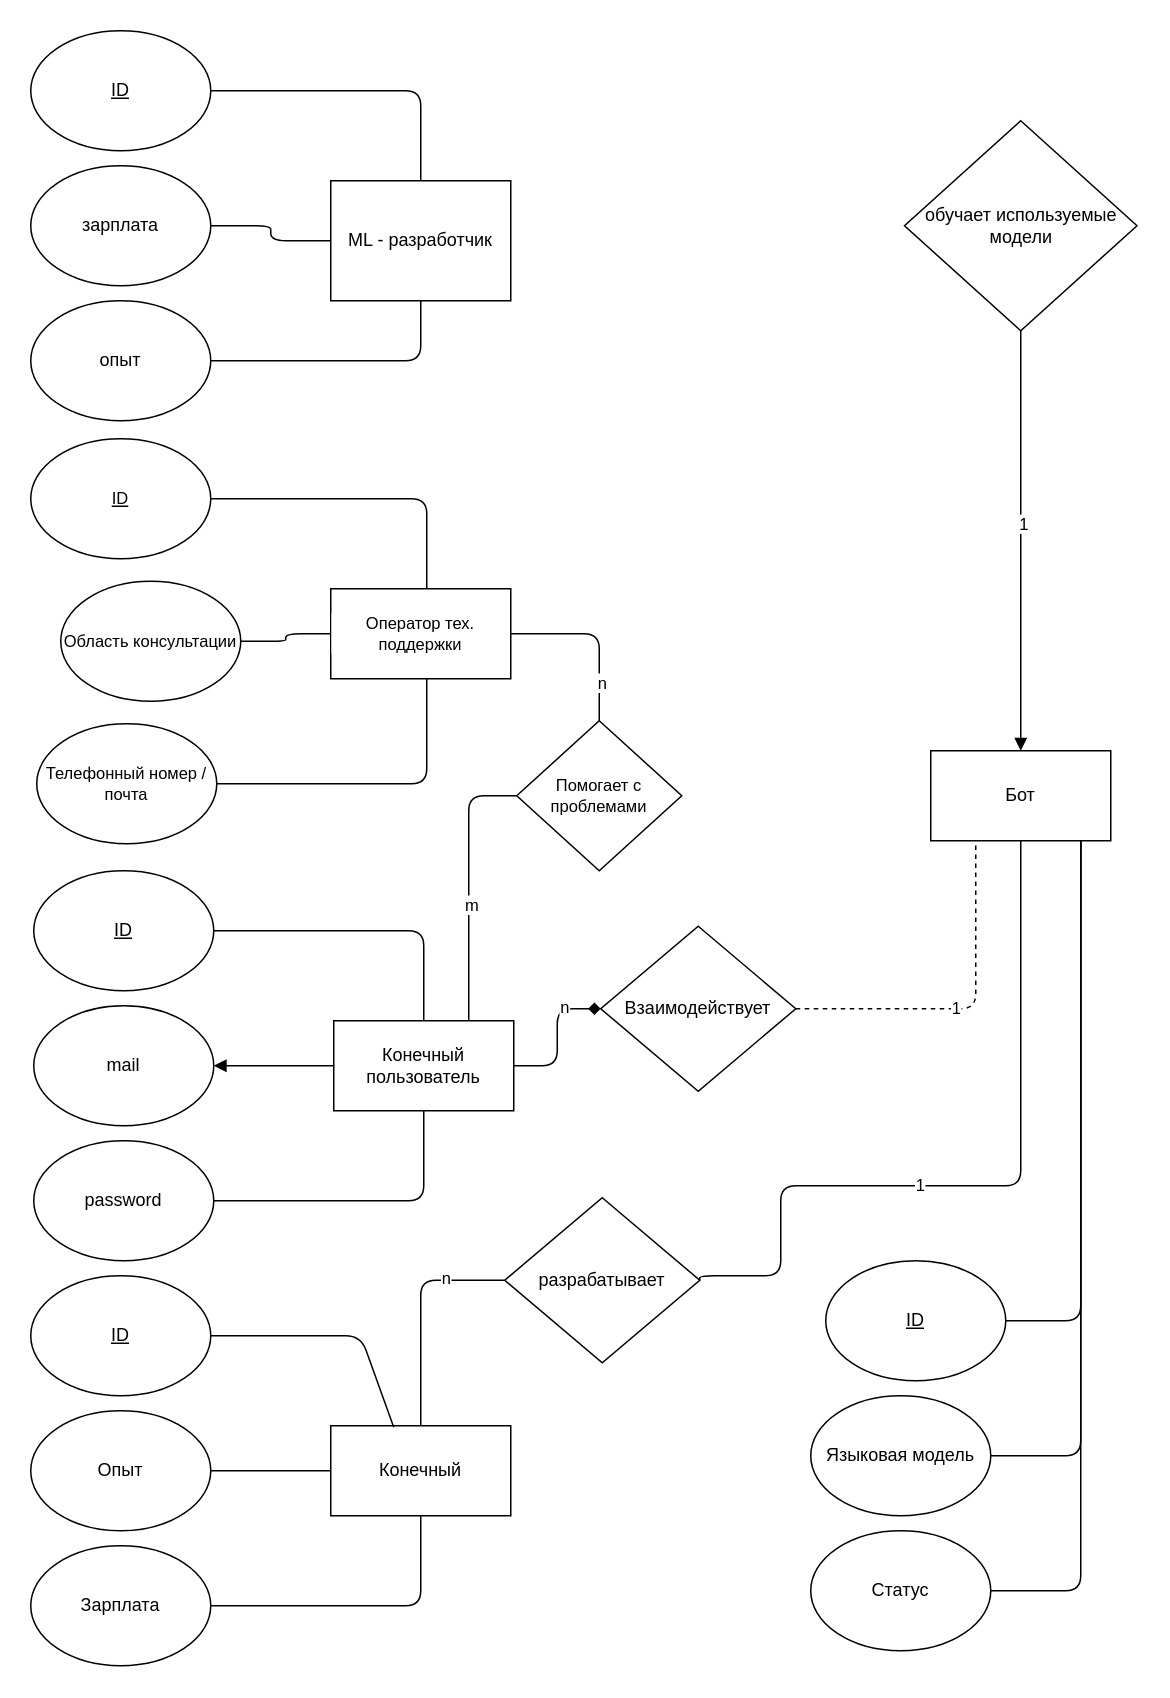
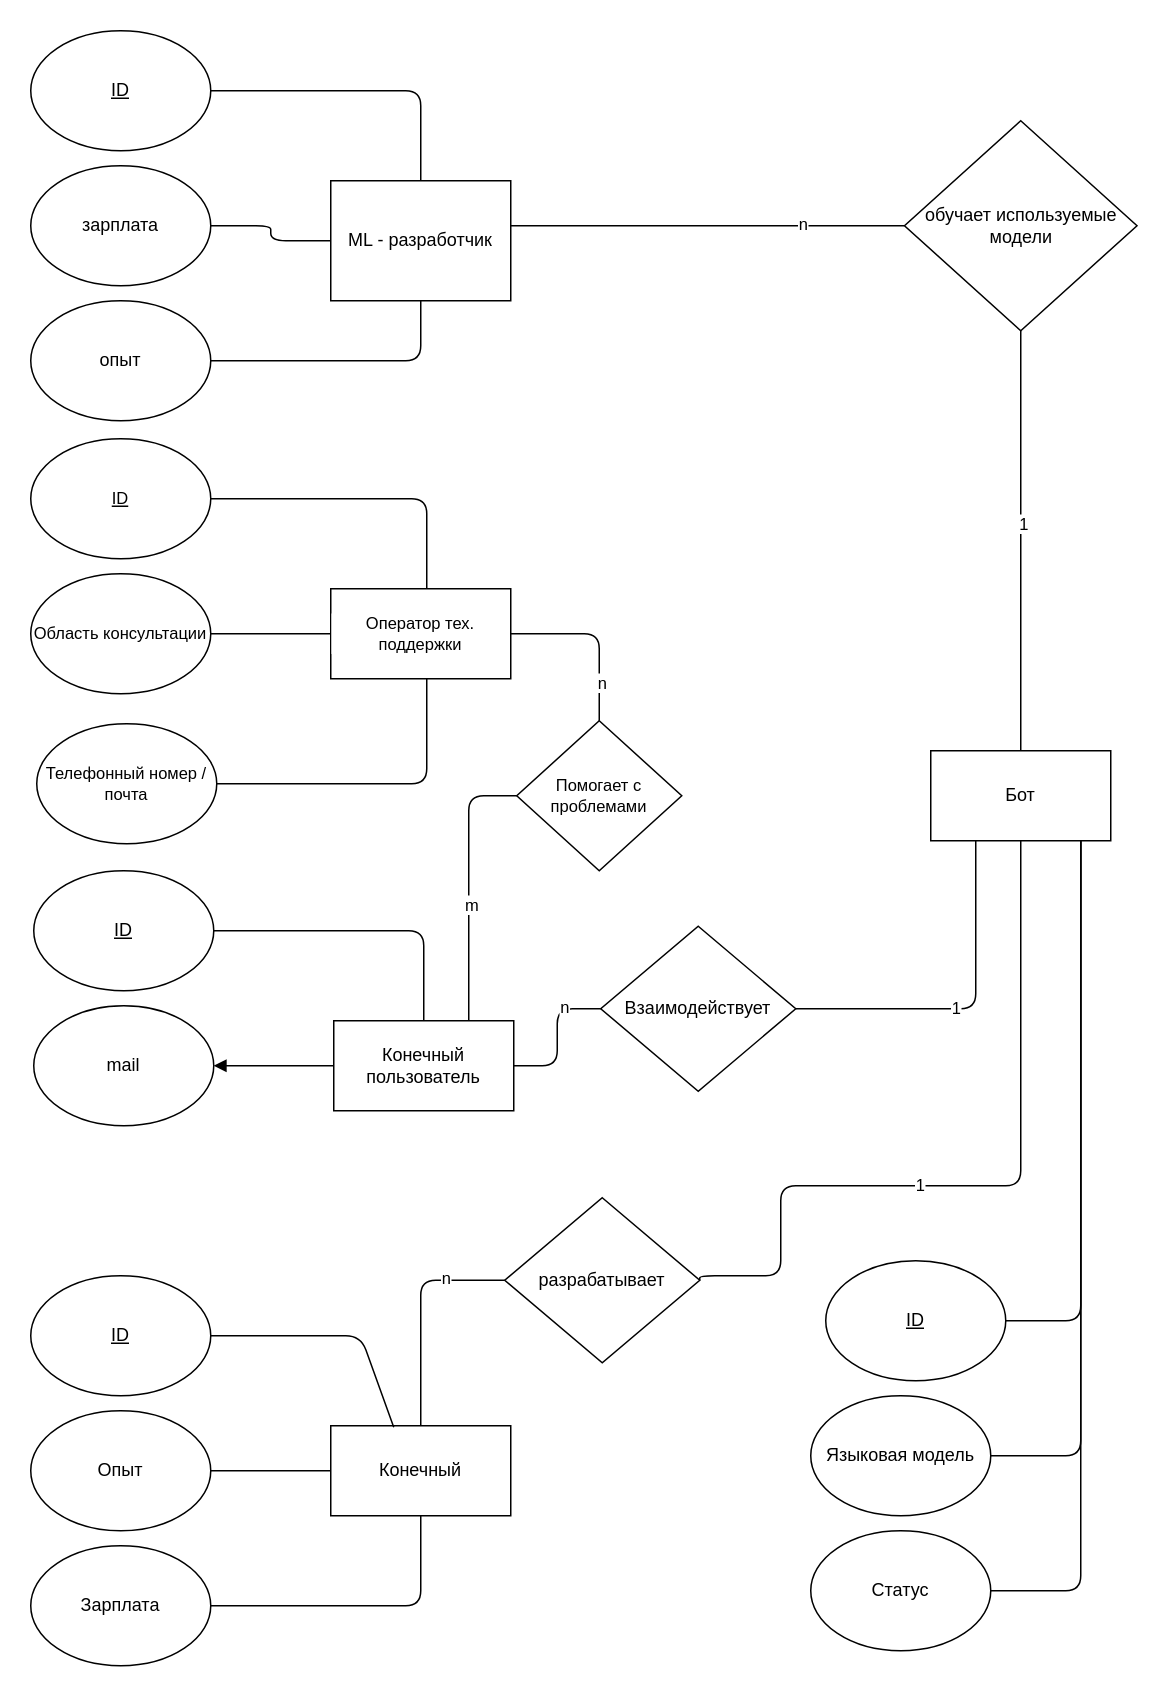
edge "обучает используемые модели" -- "ML - разработчик": added, label "n"
node "Область консультации": moved (151, 641) -> (121, 634)
edge "обучает используемые модели" -> "Бот": arrowhead block -> none
edge "Бот" -- "Взаимодействует": style dashed -> solid
edge "Конечный пользователь" -> "Взаимодействует": arrowhead diamond -> none
node "password": removed
edge "Конечный пользователь" -- "password": removed
